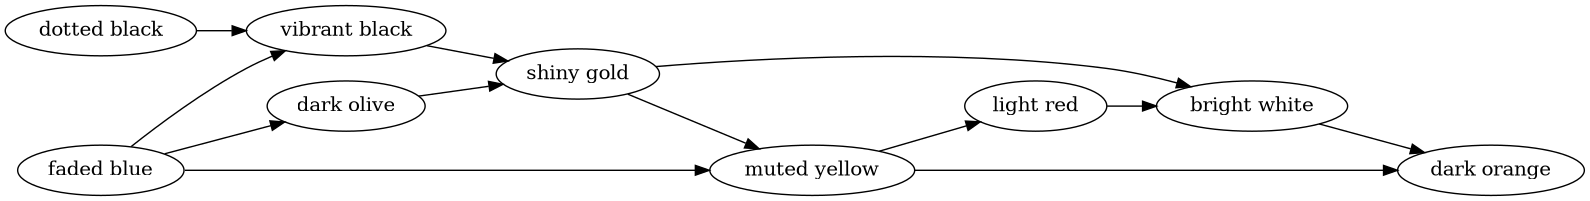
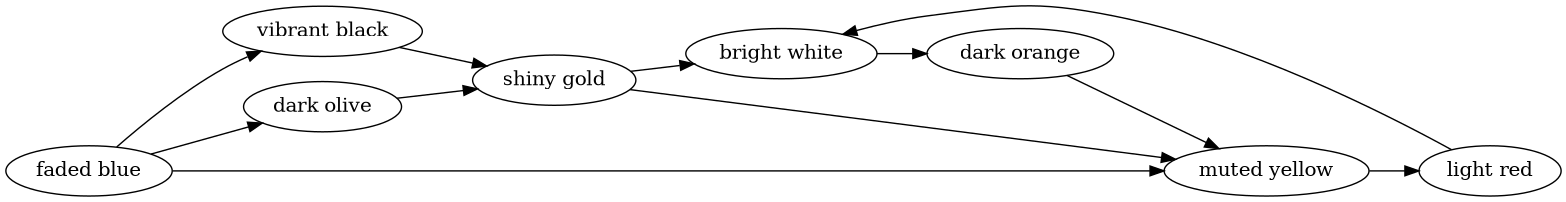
node "dotted black": removed
edge "muted yellow" -> "dark orange": reversed
